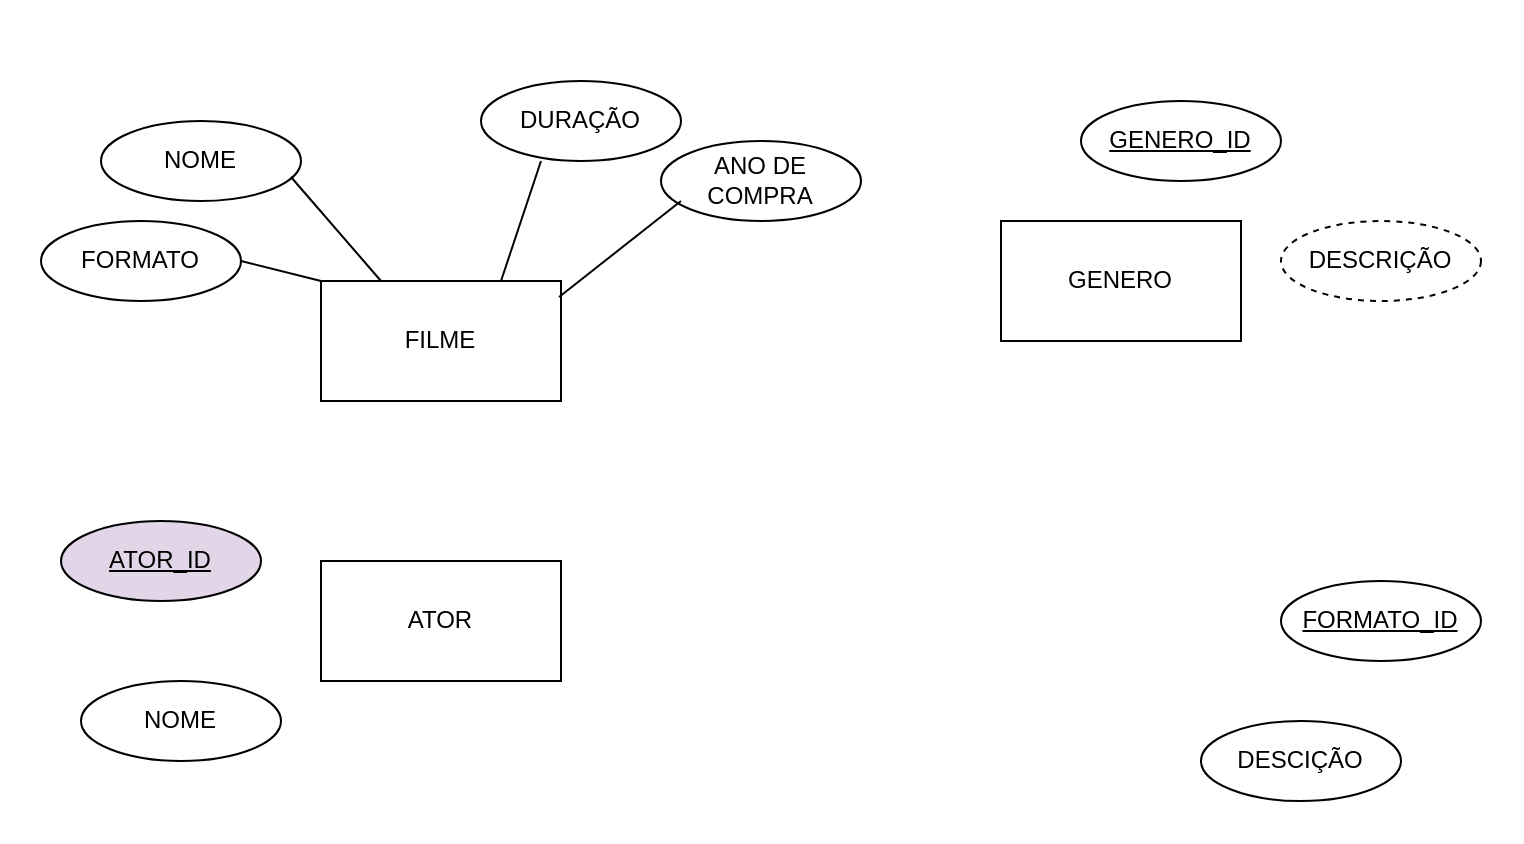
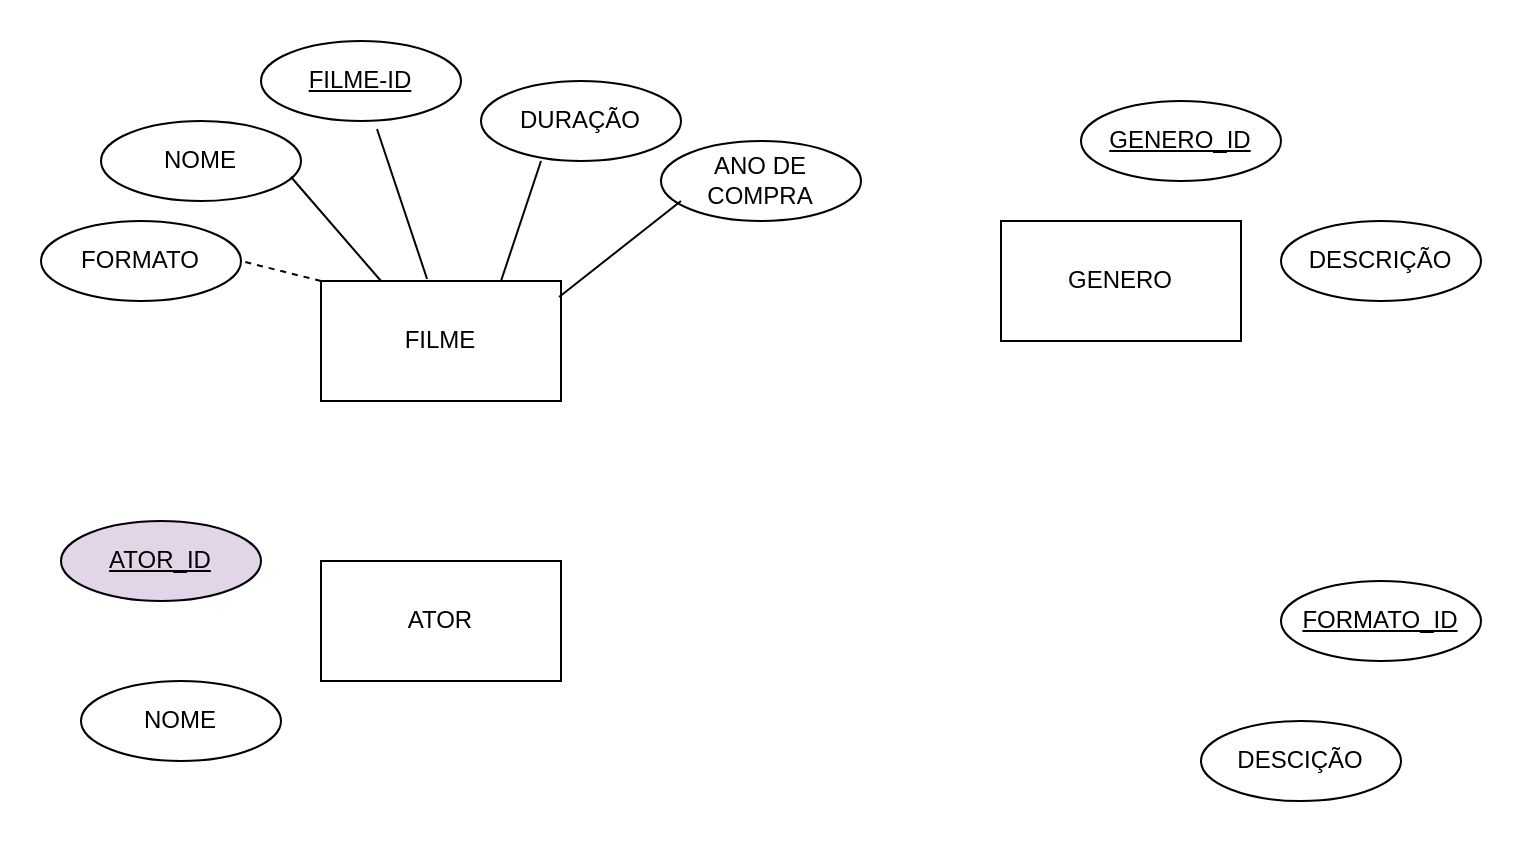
node "FILME-ID": added
edge "FILME-ID" -- "FILME": added
node "DESCRIÇÃO": style dashed -> solid
edge "FORMATO" -- "FILME": style solid -> dashed
